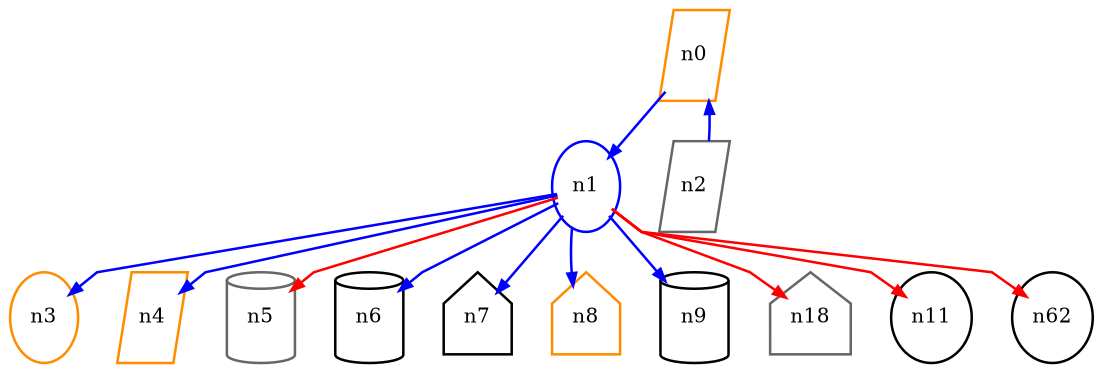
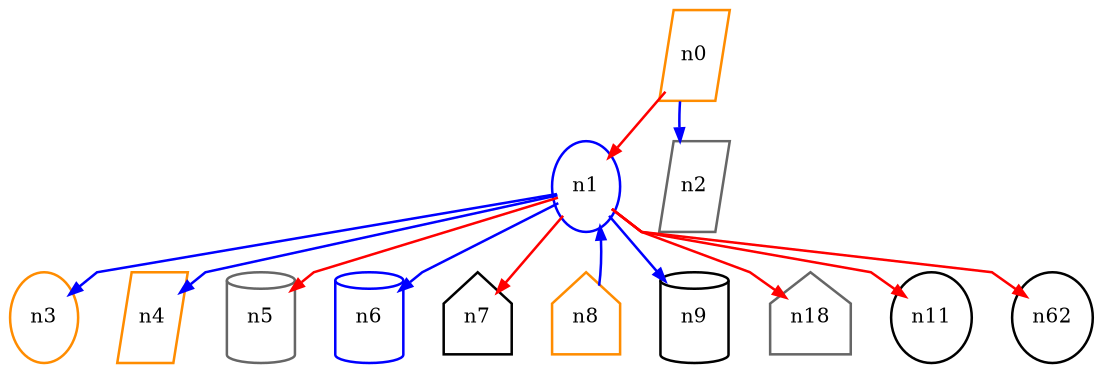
edge "n0" -> "n1": color blue -> red
edge "n2" -> "n0": reversed
edge "n1" -> "n7": color blue -> red
edge "n1" -> "n8": reversed
node "n6": color black -> blue
